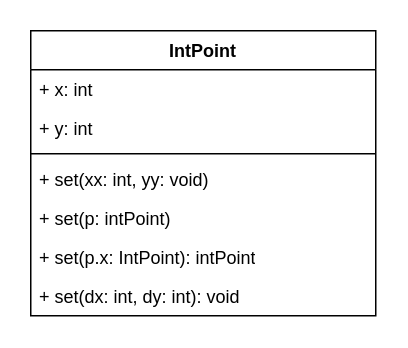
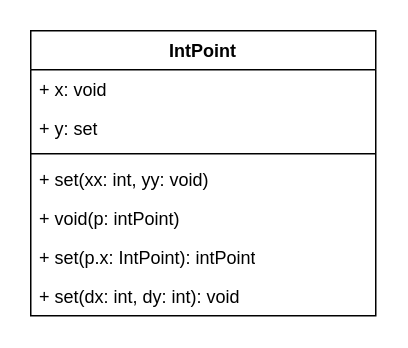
node "+ x: int": label "+ x: int" -> "+ x: void"
node "+ y: int": label "+ y: int" -> "+ y: set"
node "+ set(p: intPoint)": label "+ set(p: intPoint)" -> "+ void(p: intPoint)"
